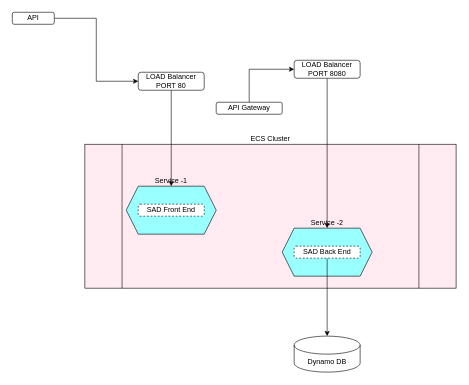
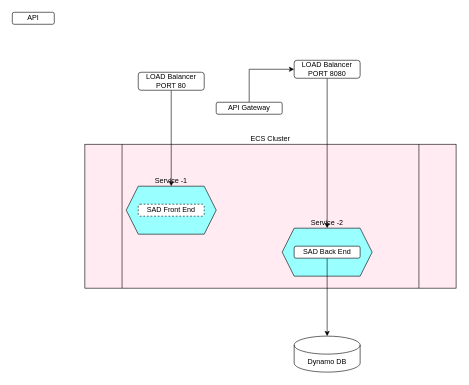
edge "API" -> "LOAD Balancer PORT 80": removed
node "SAD Back End": style dashed -> solid
